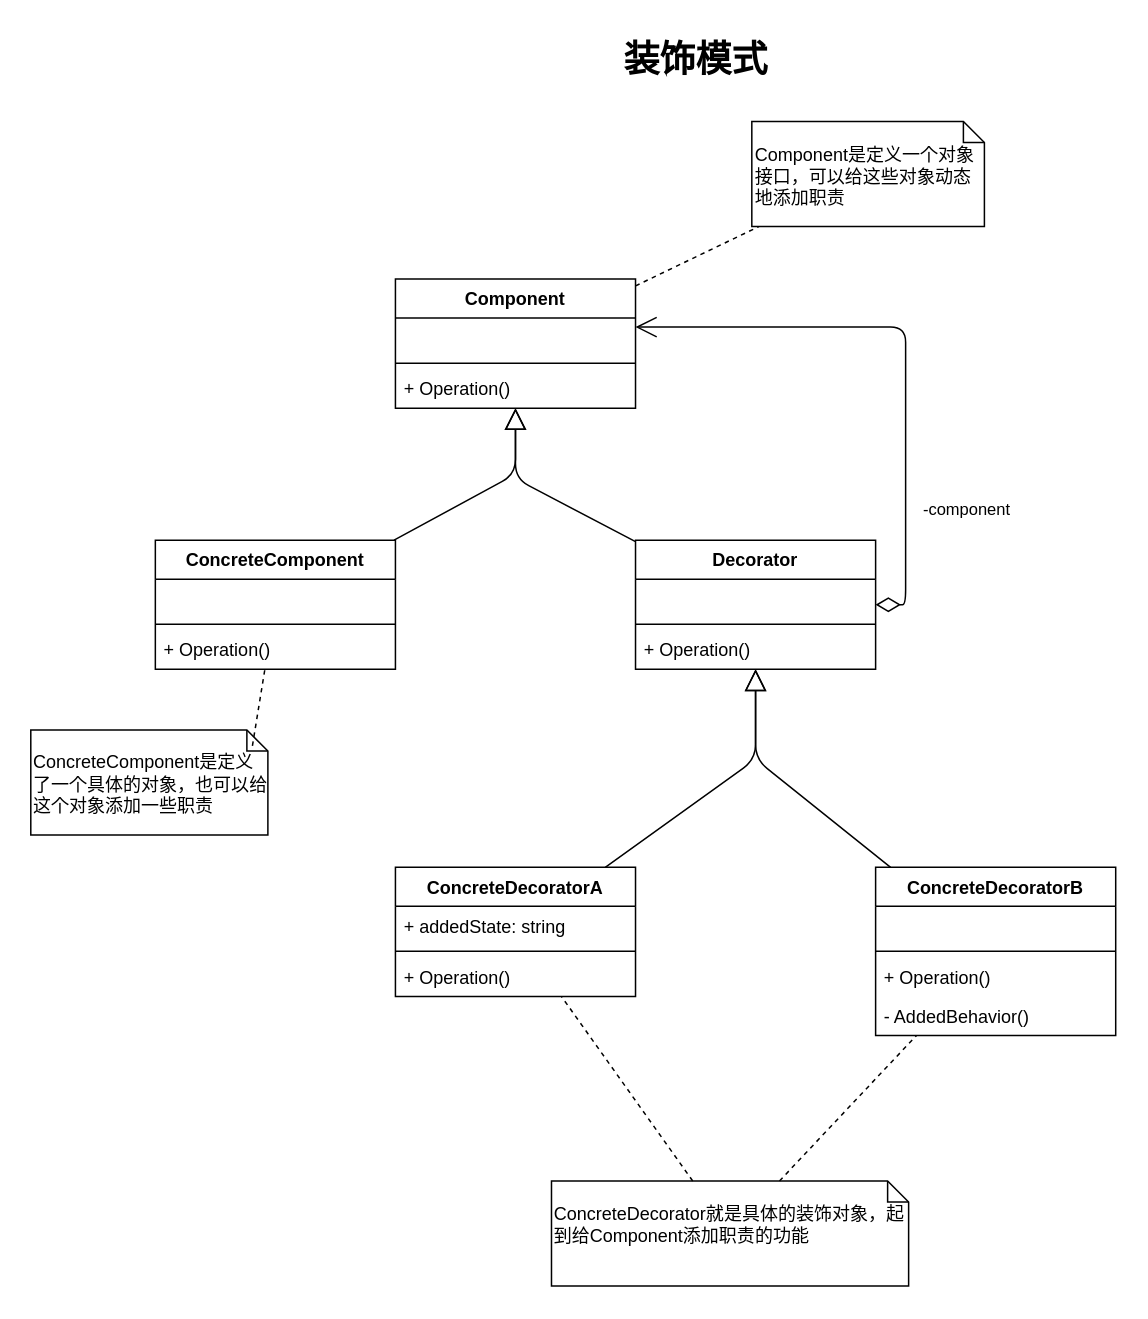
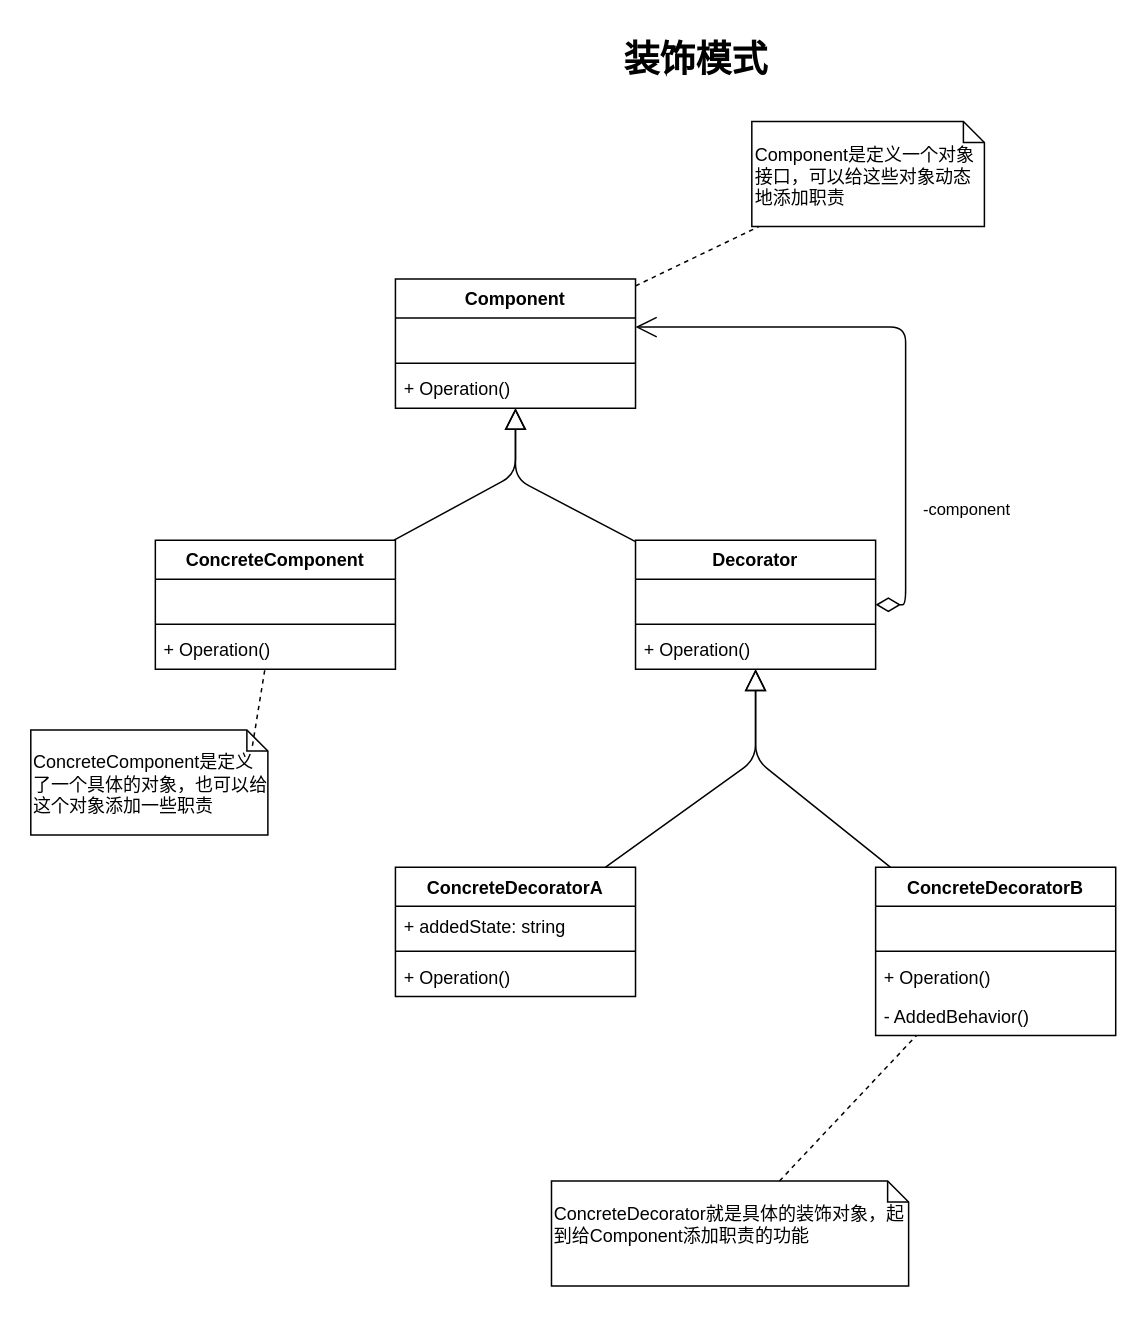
edge "ConcreteDecoratorA" -- "ConcreteDecorator就是具体的装饰对象，起到给Component添加职责的功能": removed
